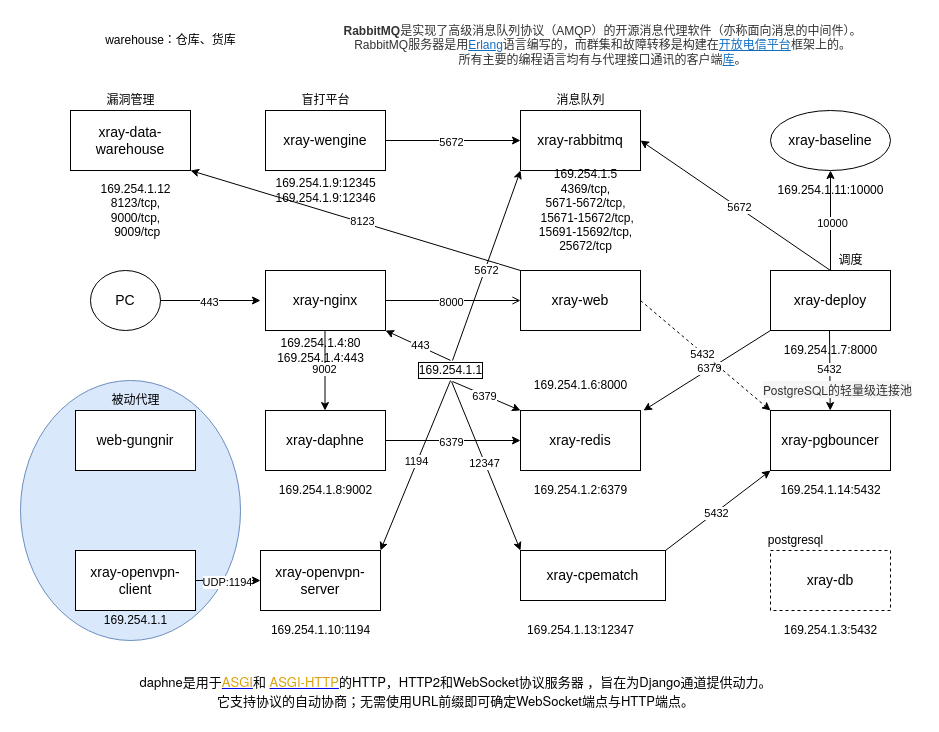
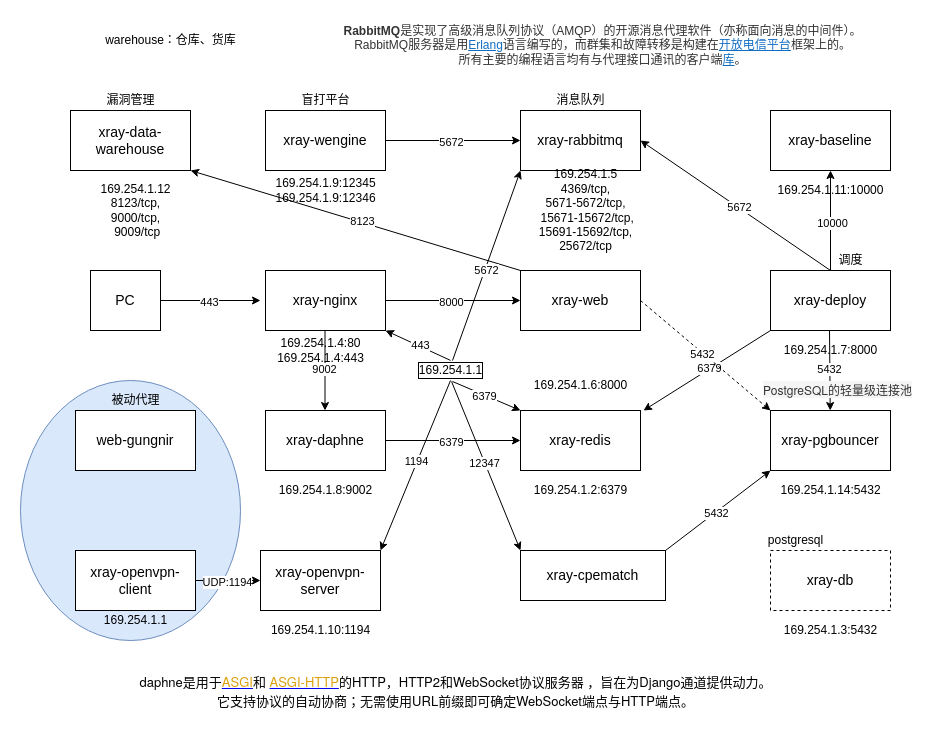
node "xray-baseline": shape ellipse -> rectangle
node "PC": shape ellipse -> rectangle
edge "xray-nginx" -> "xray-web": arrowhead open -> classic
node "169.254.1.13:12347": removed
